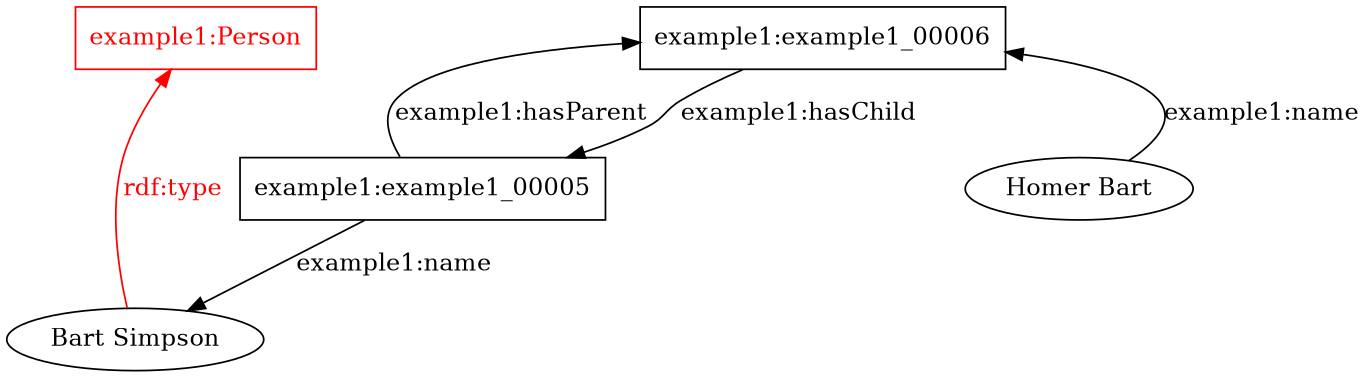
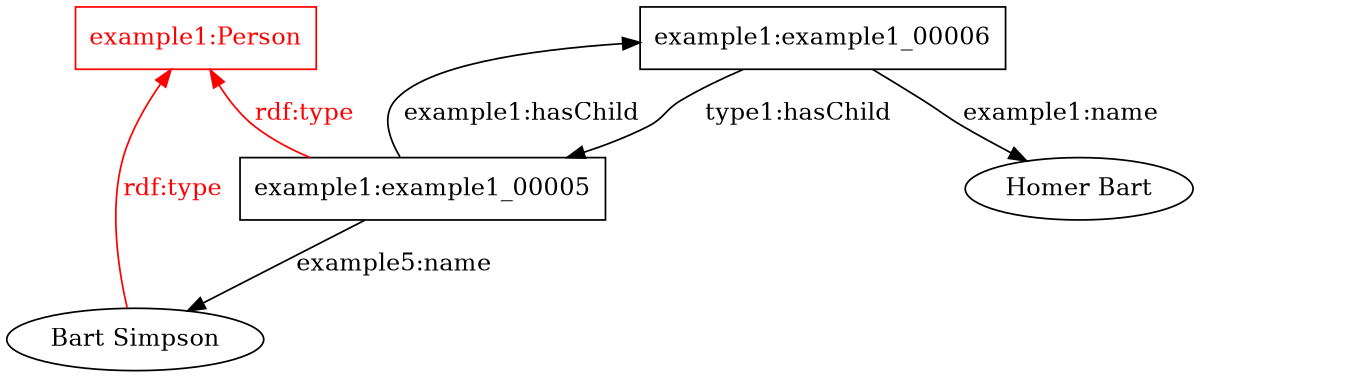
edge "Homer Bart" -> "example1:example1_00006": reversed
edge "example1:example1_00005" -> "example1:example1_00006": label "example1:hasParent" -> "example1:hasChild"
edge "example1:example1_00006" -> "example1:example1_00005": label "example1:hasChild" -> "type1:hasChild"
edge "example1:example1_00005" -> "example1:Person": added, label "rdf:type"
edge "example1:example1_00005" -> "Bart Simpson": label "example1:name" -> "example5:name"
